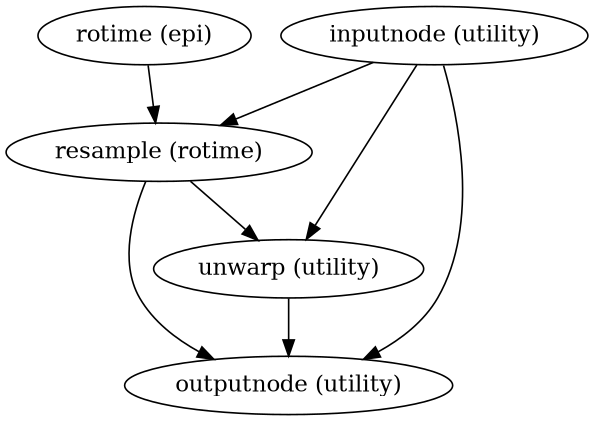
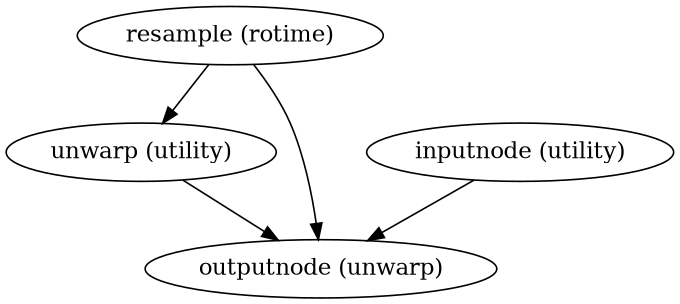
node "rotime (epi)": removed
edge "inputnode (utility)" -> "resample (rotime)": removed
edge "inputnode (utility)" -> "unwarp (utility)": removed
node "outputnode (utility)": label "outputnode (utility)" -> "outputnode (unwarp)"
